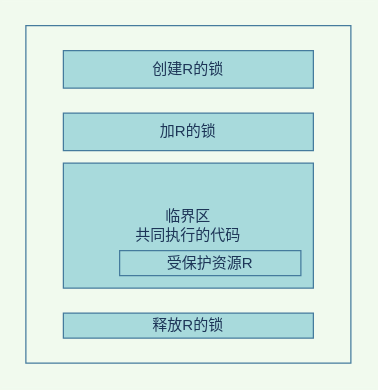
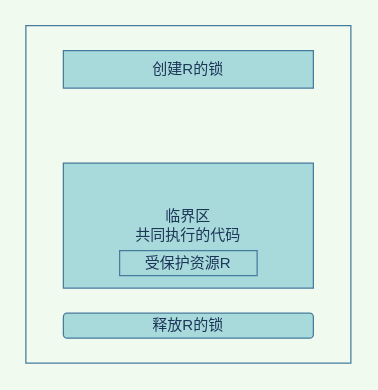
node "加R的锁": removed
node "受保护资源R": size 181x25 -> 138x25
node "释放R的锁": shape rectangle -> rounded rectangle
